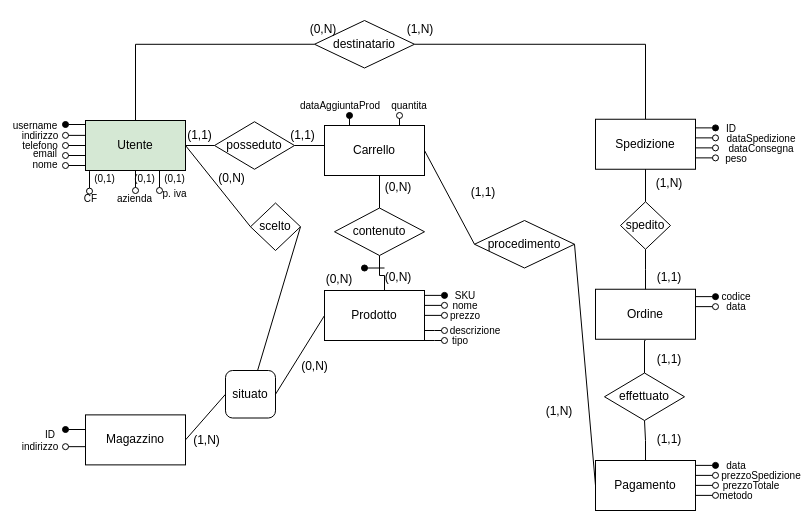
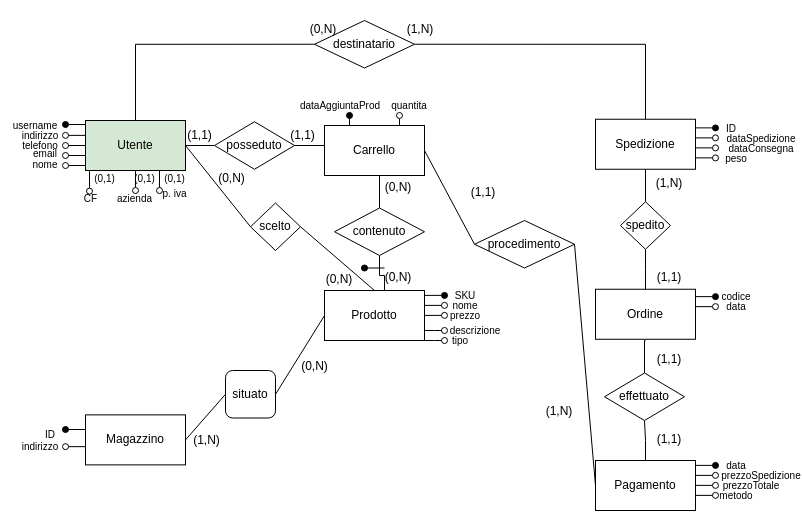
edge "scelto" -- "situato": now "scelto" -- "Prodotto"
